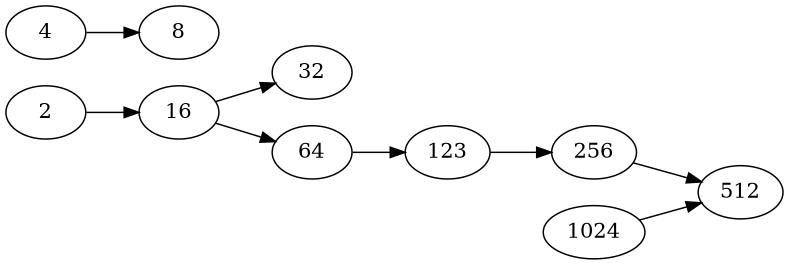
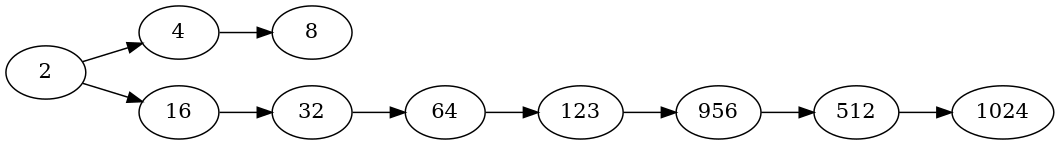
edge "2" -> "4": added
edge "16" -> "64": now "32" -> "64"
node "256": label "256" -> "956"
edge "1024" -> "512": reversed
